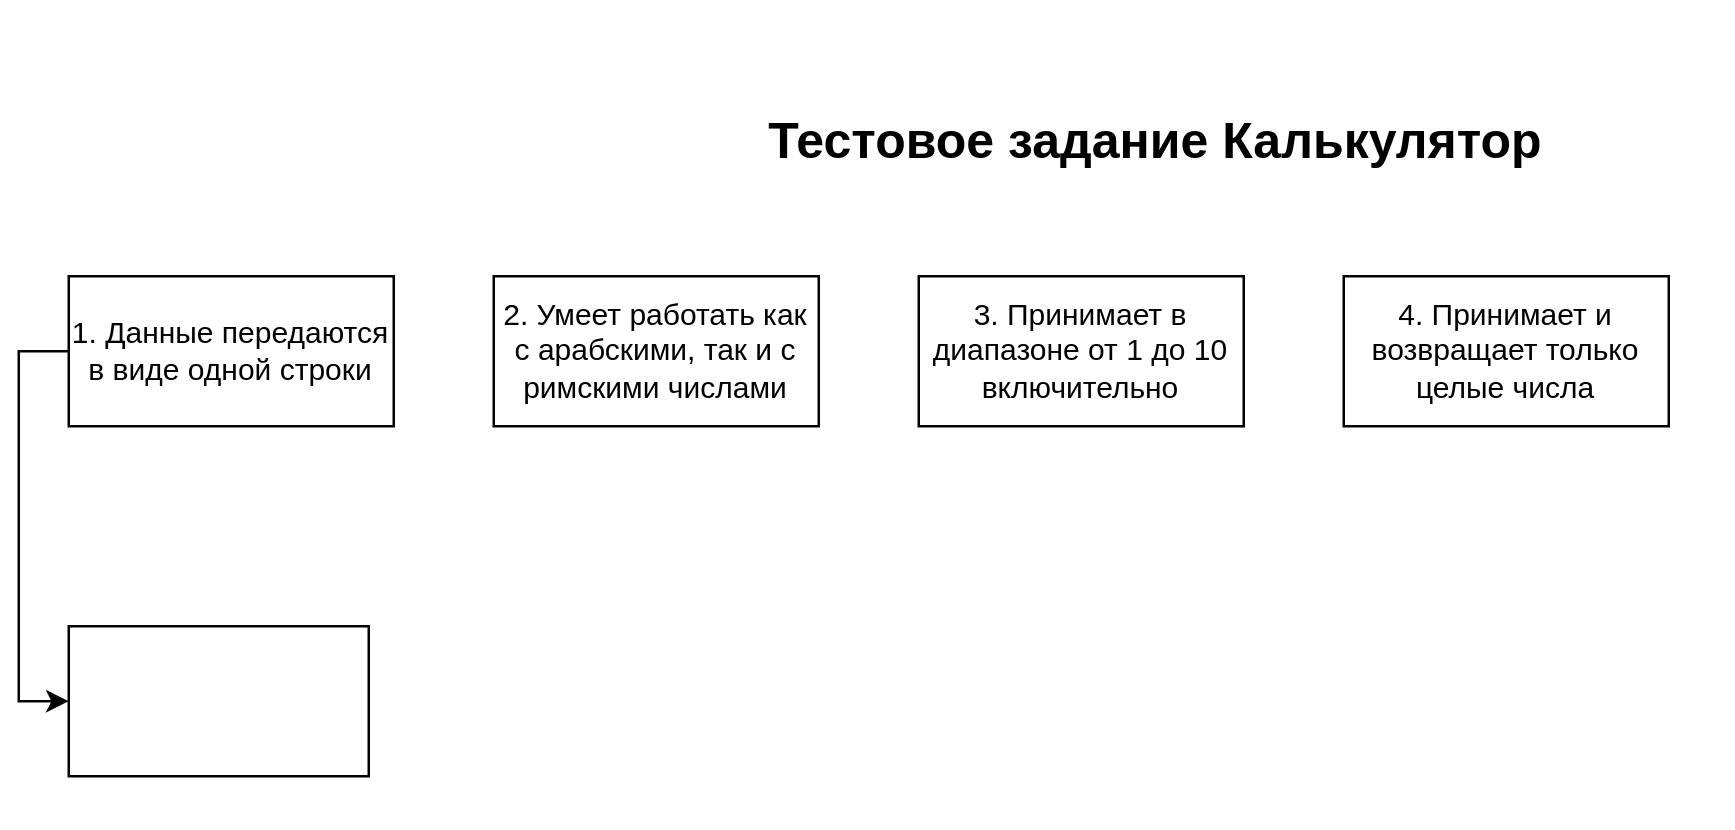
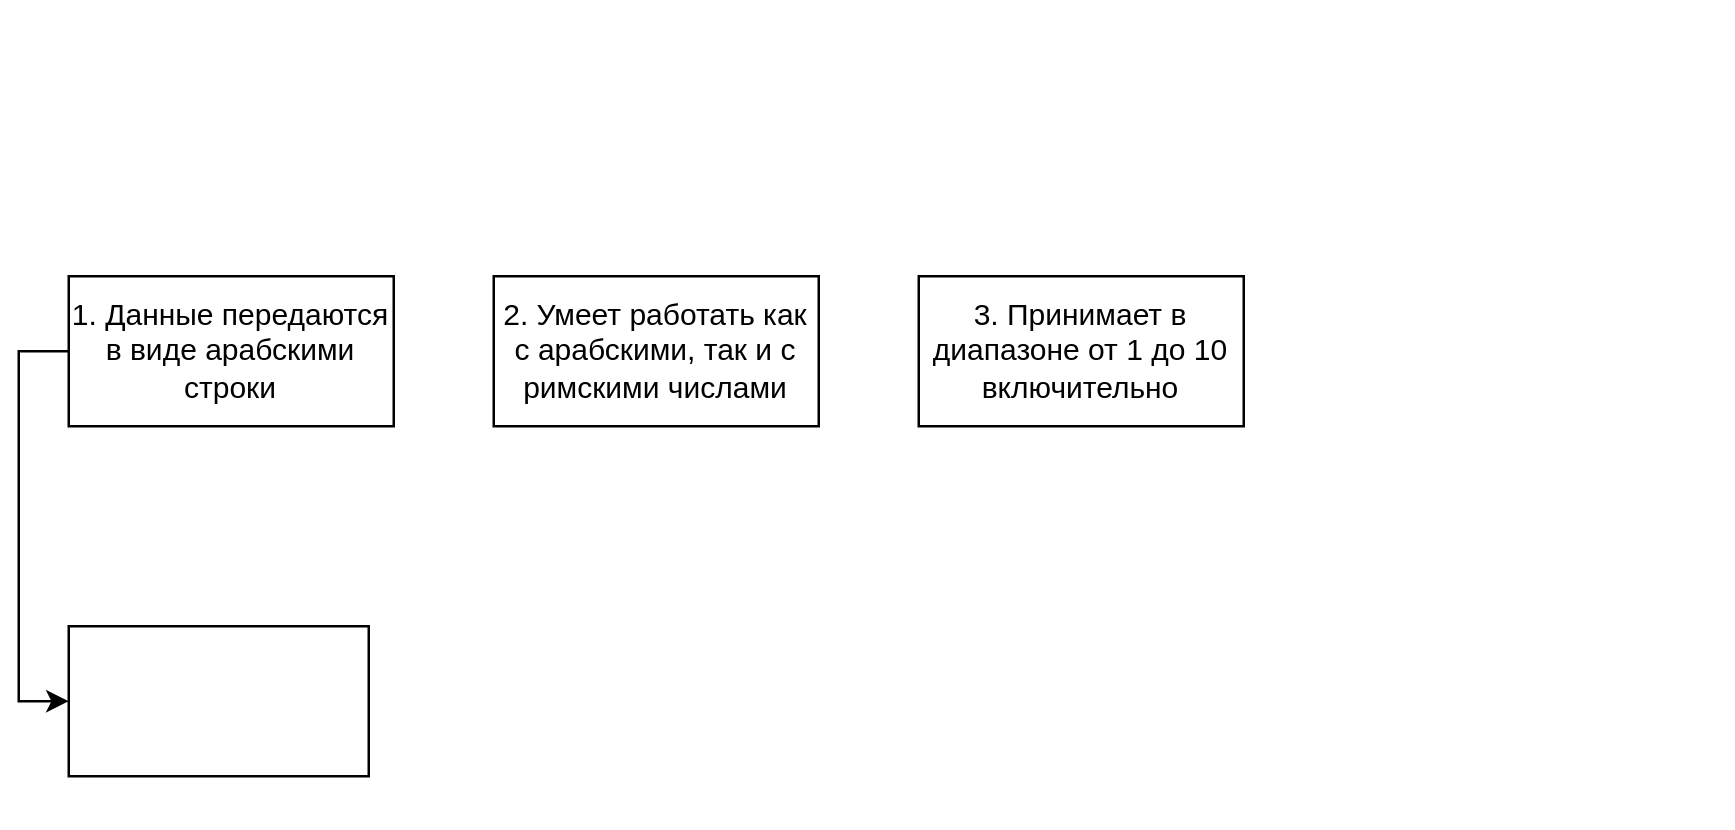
node "Тестовое задание Калькулятор": removed
node "1. Данные передаются в виде одной строки": label "1. Данные передаются в виде одной строки" -> "1. Данные передаются в виде арабскими строки"
node "4. Принимает и возвращает только целые числа": removed
